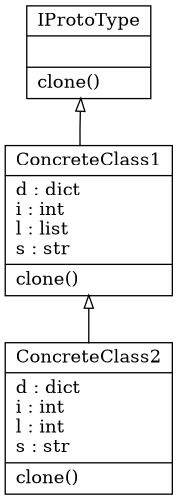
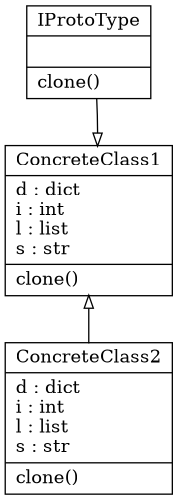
edge "ConcreteClass1" -> "IProtoType": reversed
node "ConcreteClass2": text "l : int" -> "l : list"
